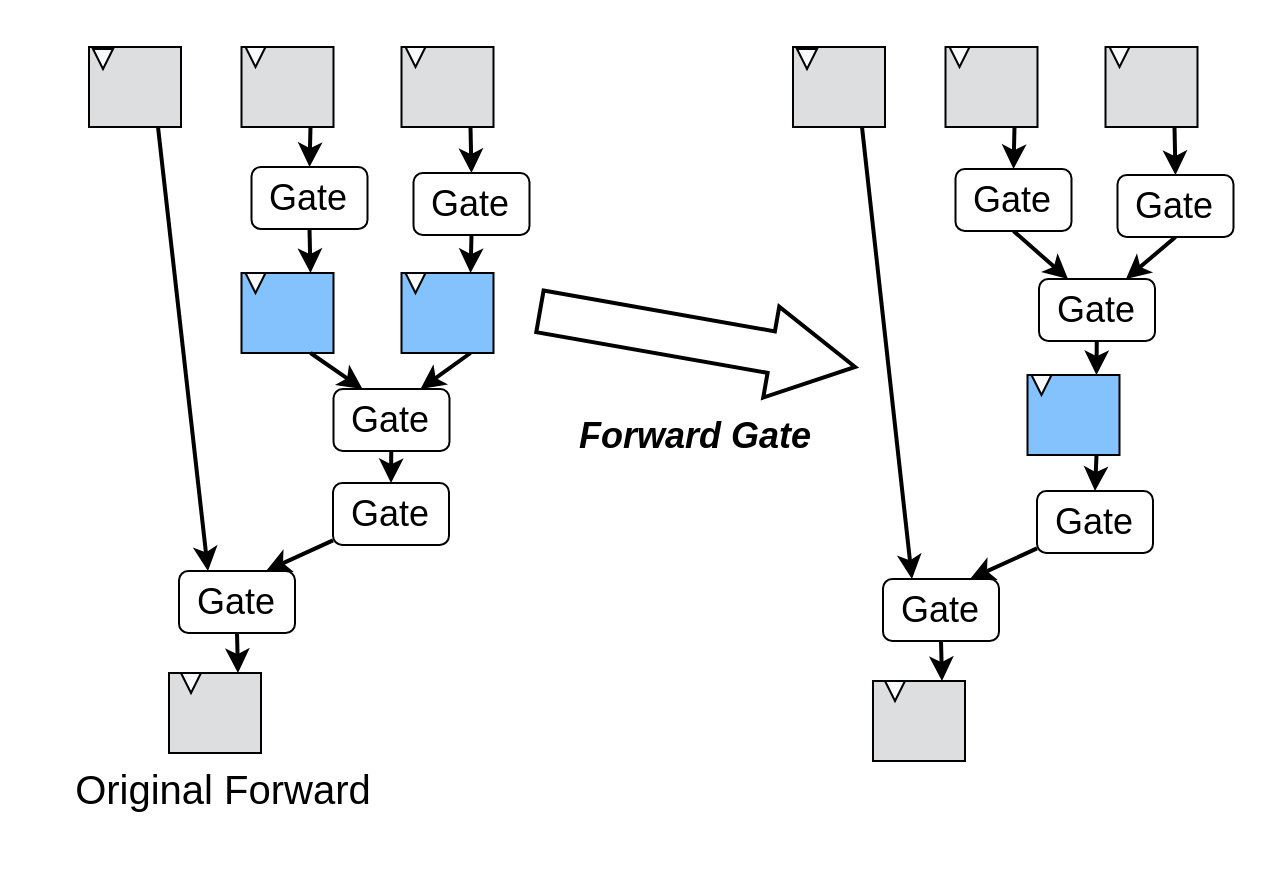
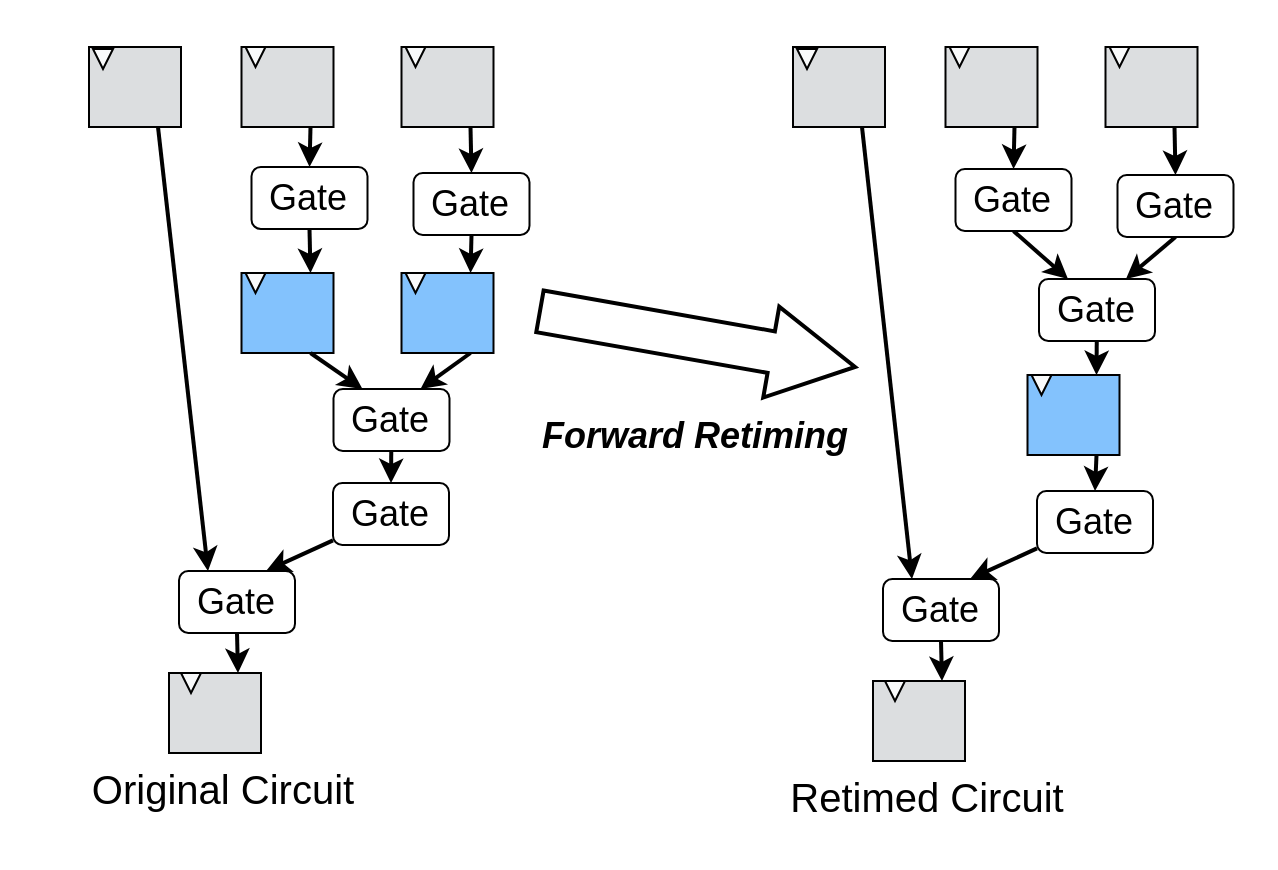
node "Forward Gate": label "Forward Gate" -> "Forward Retiming"
node "Original Forward": label "Original Forward" -> "Original Circuit"
node "Retimed Circuit": added
